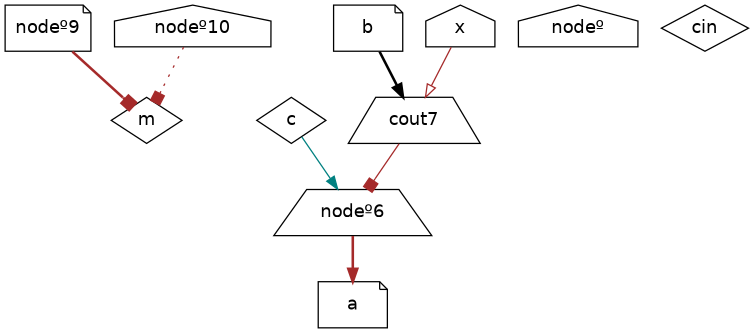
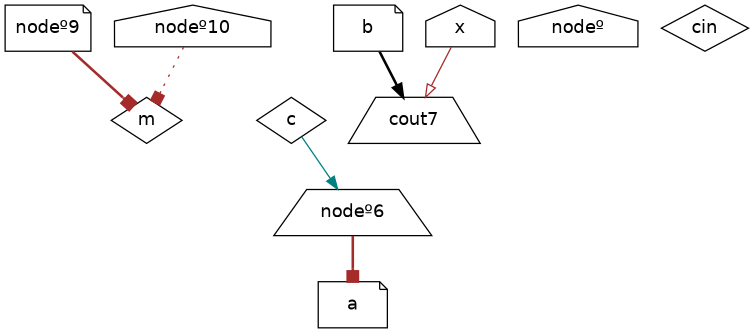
edge "cout7" -> "nodeº6": removed
edge "nodeº6" -> "a": arrowhead normal -> box
